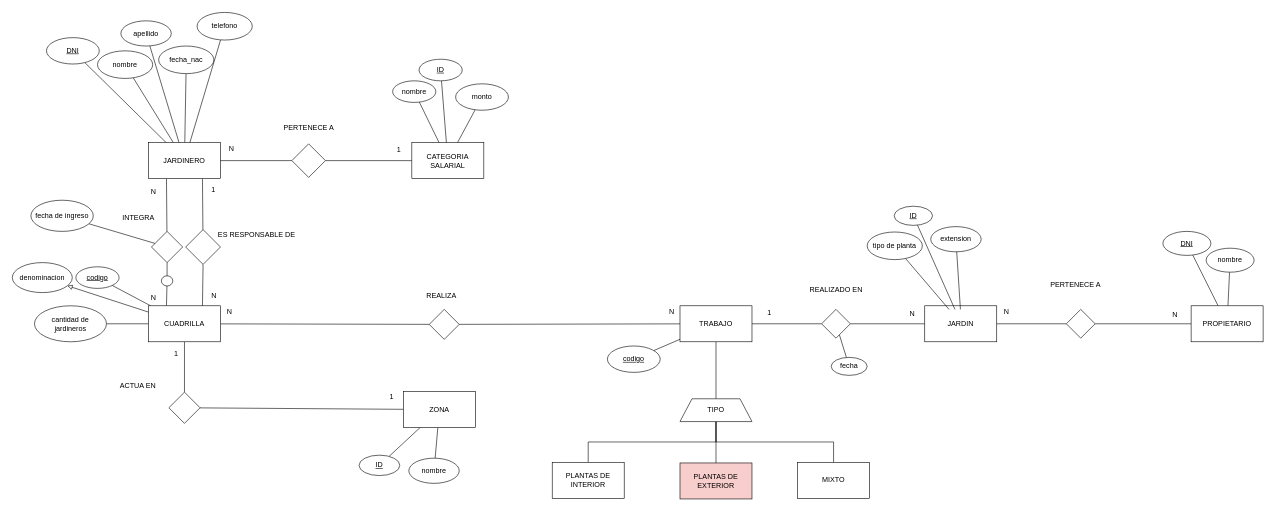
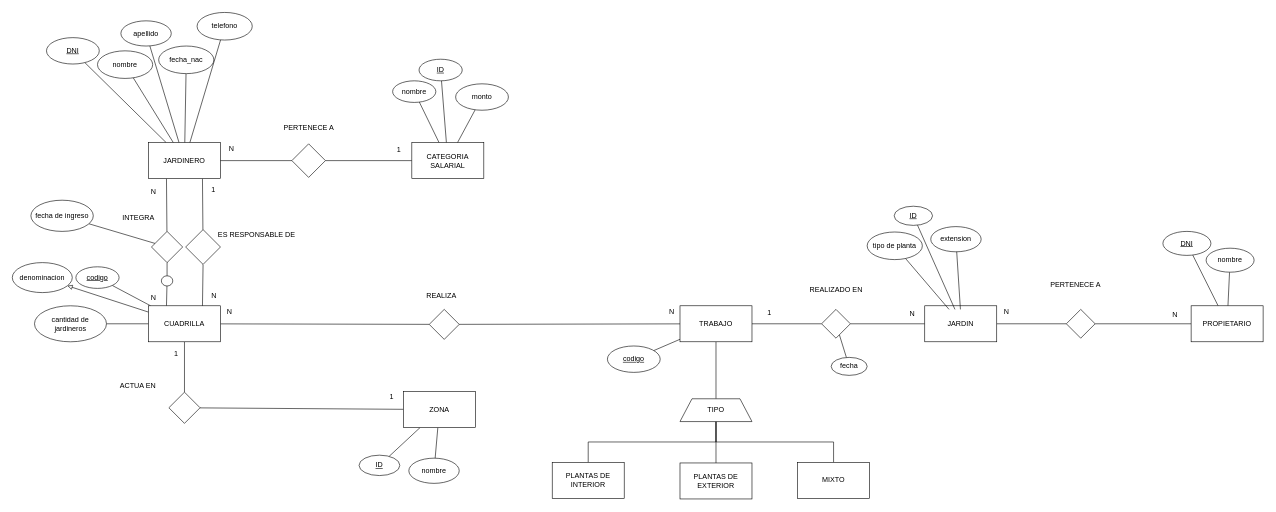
node "PLANTAS DE EXTERIOR": fillcolor #f8cecc -> #ffffff
